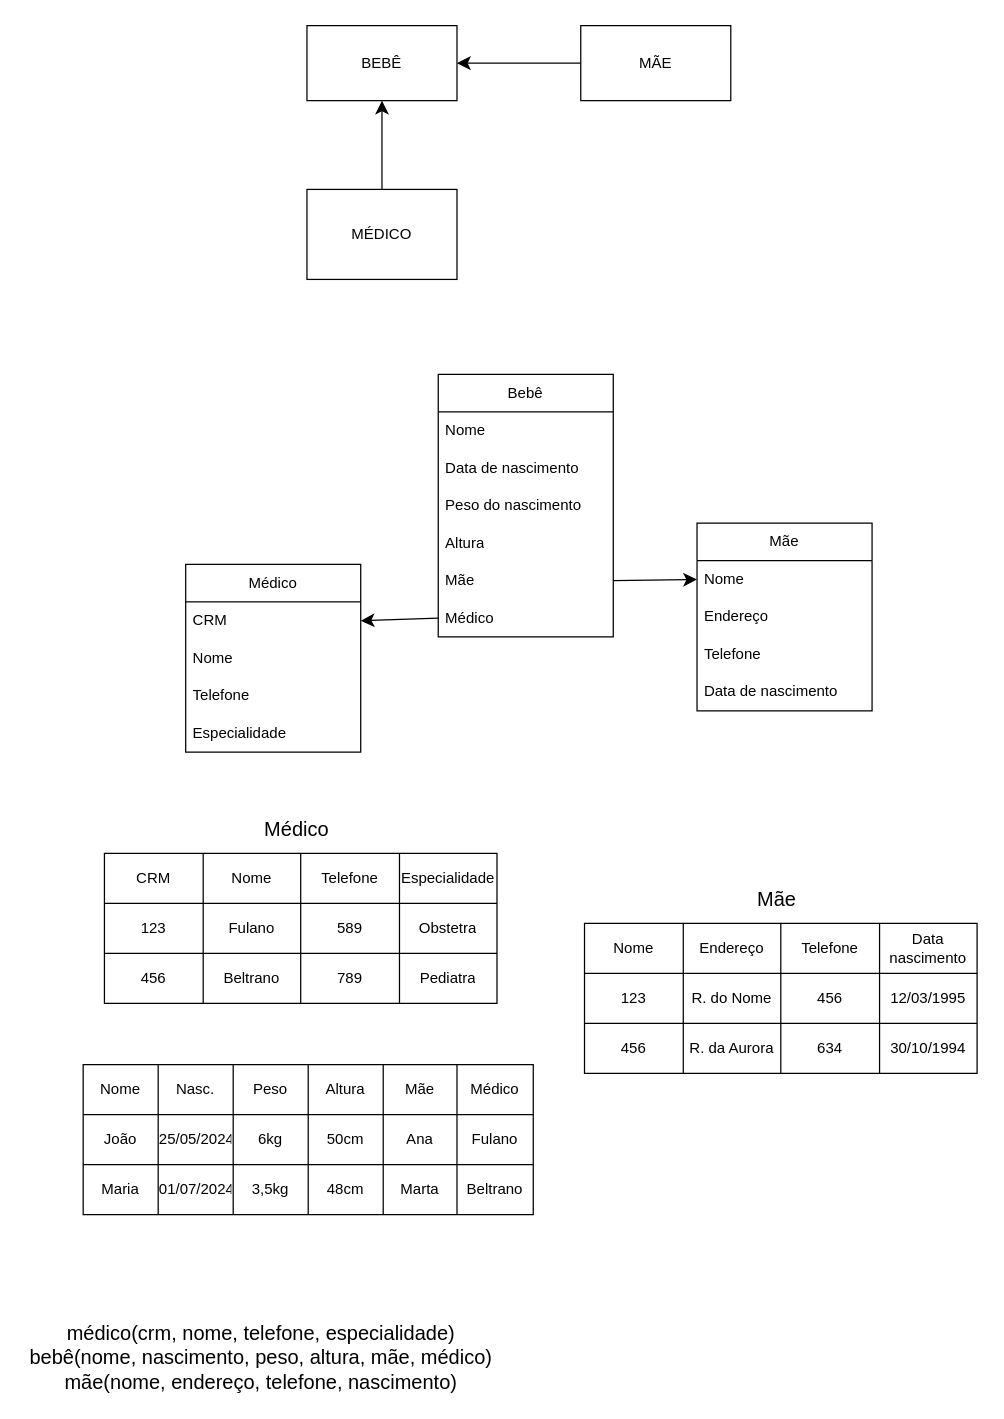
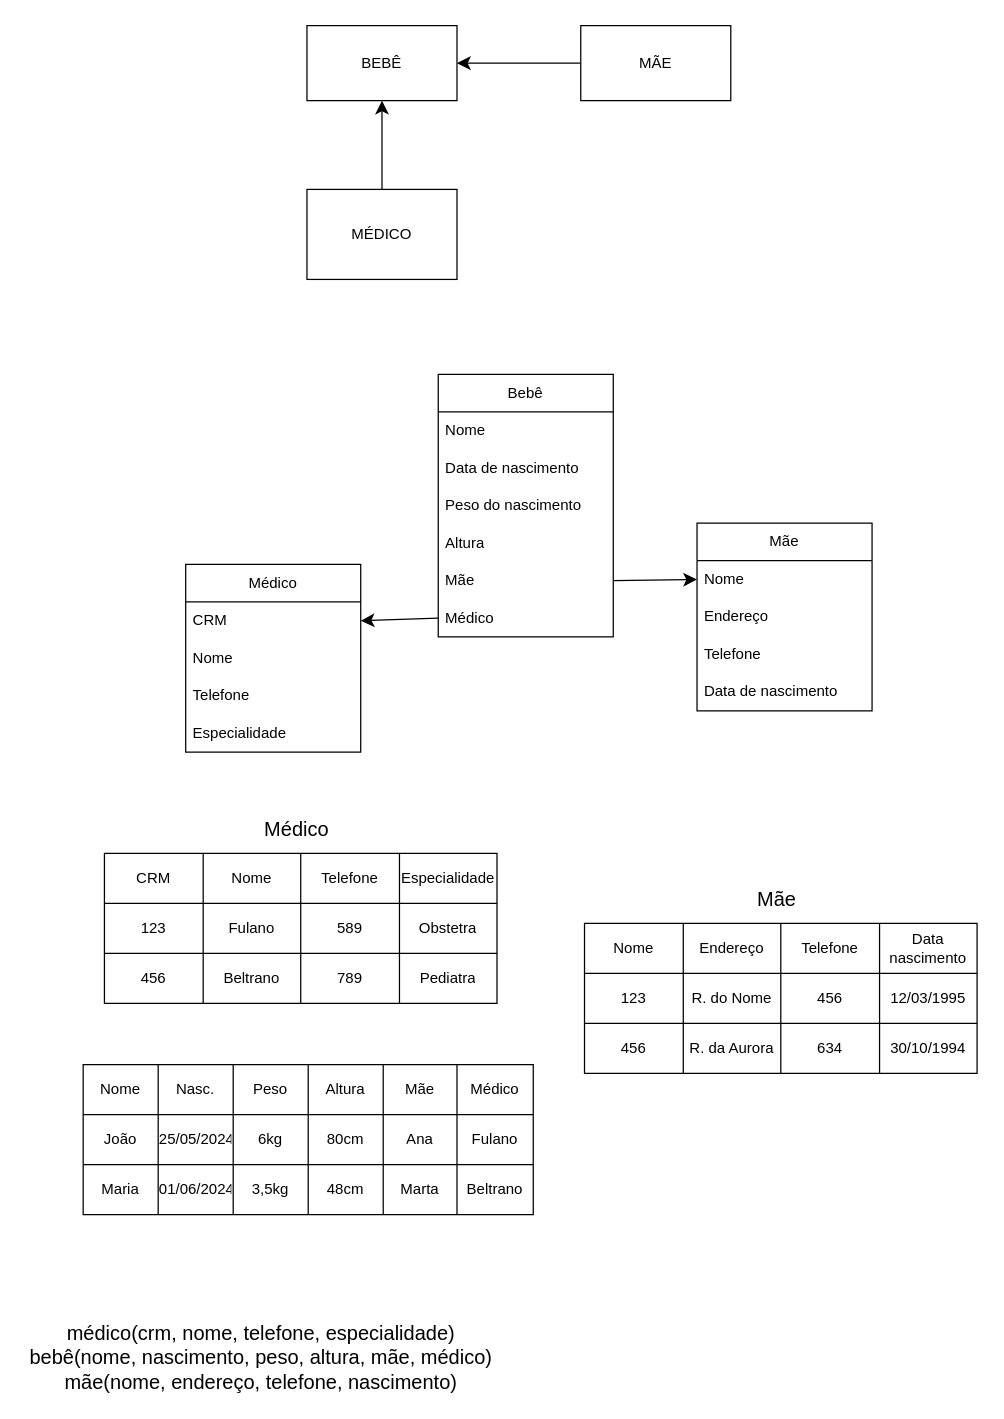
node "50cm": label "50cm" -> "80cm"
node "01/07/2024": label "01/07/2024" -> "01/06/2024"
